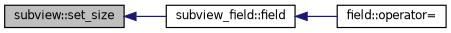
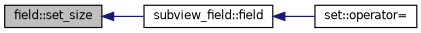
node "subview::set_size": label "subview::set_size" -> "field::set_size"
node "field::operator=": label "field::operator=" -> "set::operator="
